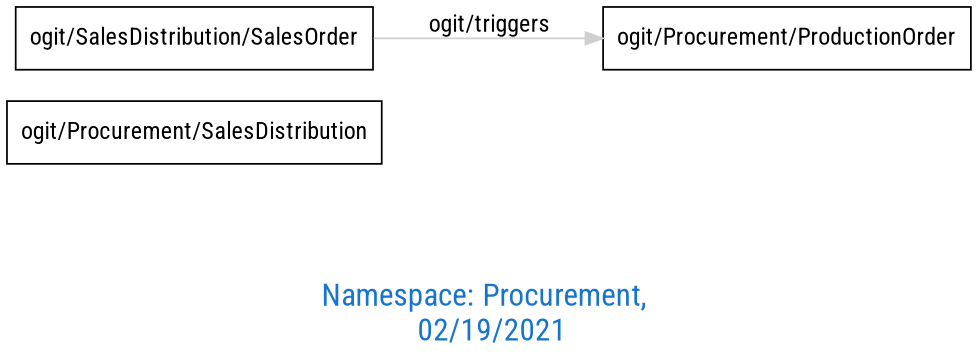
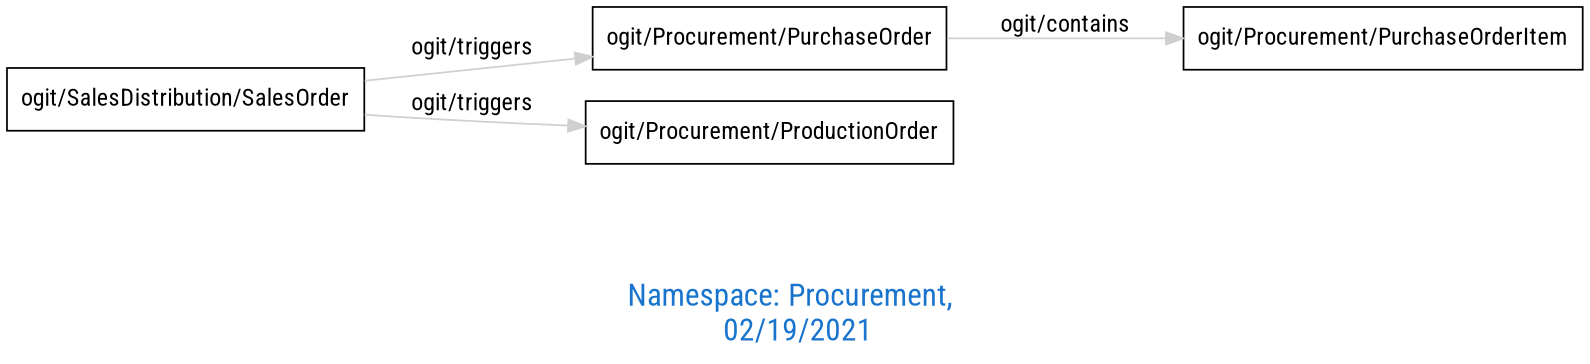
node "ogit/Procurement/PurchaseOrder": added
node "ogit/Procurement/SalesDistribution": label "ogit/Procurement/SalesDistribution" -> "ogit/Procurement/PurchaseOrderItem"
